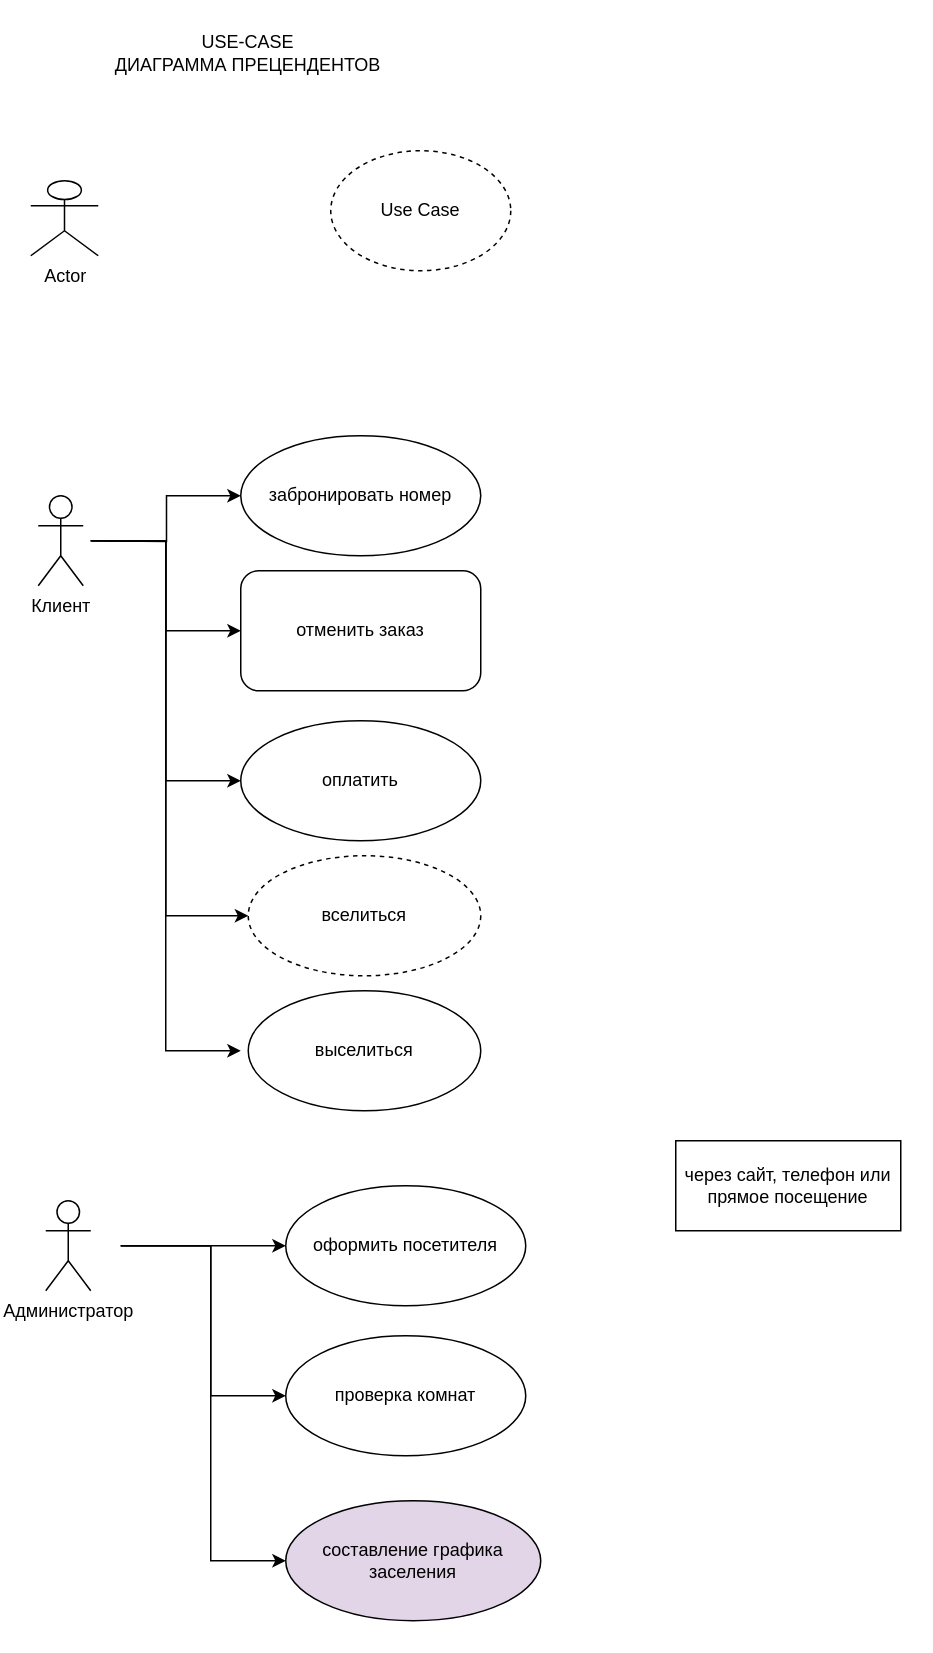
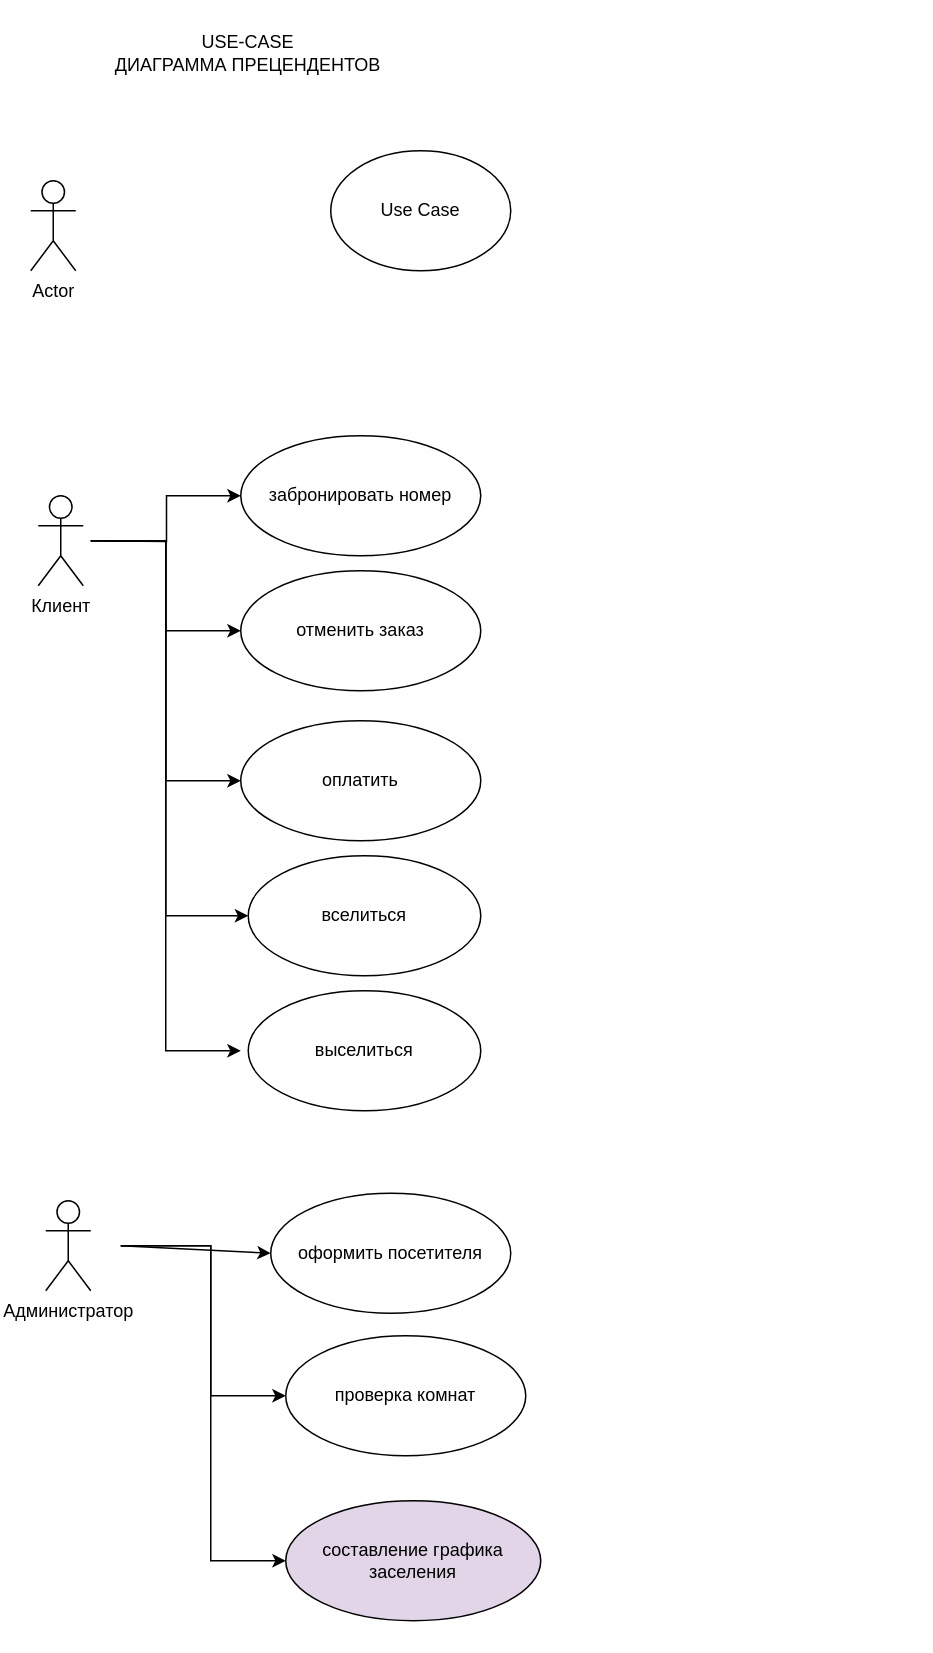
node "Use Case": style dashed -> solid
node "Actor": size 68x75 -> 45x90
node "отменить заказ": shape rounded rectangle -> ellipse
node "вселиться": style dashed -> solid
node "через сайт, телефон или прямое посещение": removed
node "оформить посетителя": moved (406, 1246) -> (391, 1253)
